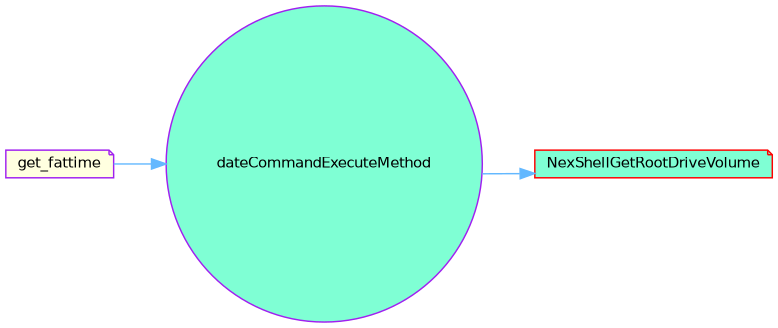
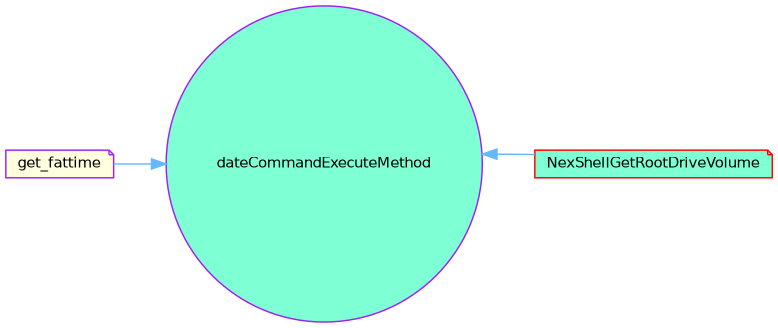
edge "dateCommandExecuteMethod" -> "NexShellGetRootDriveVolume": reversed
